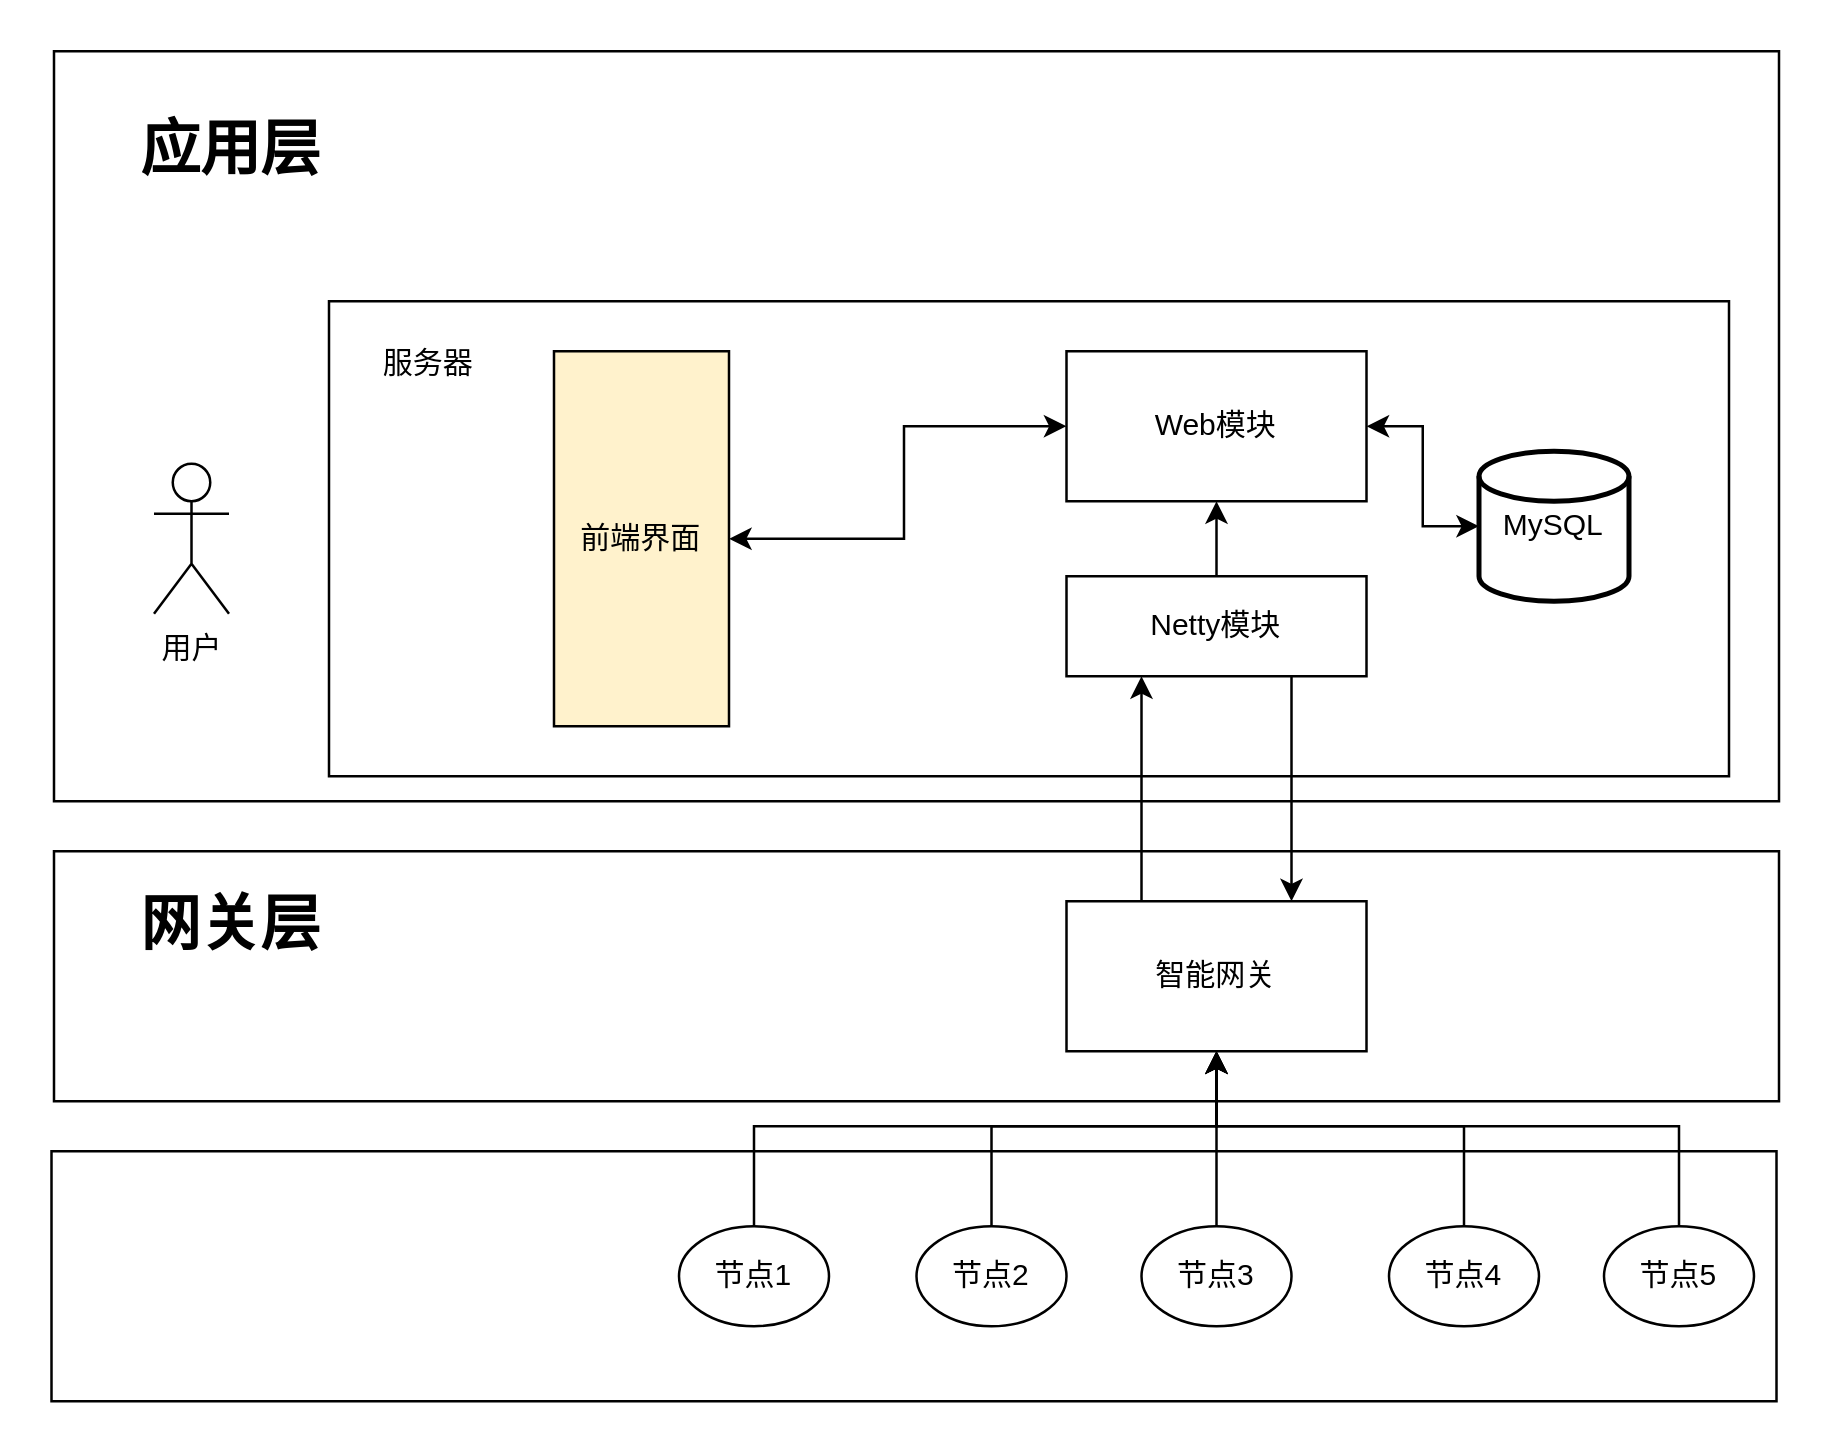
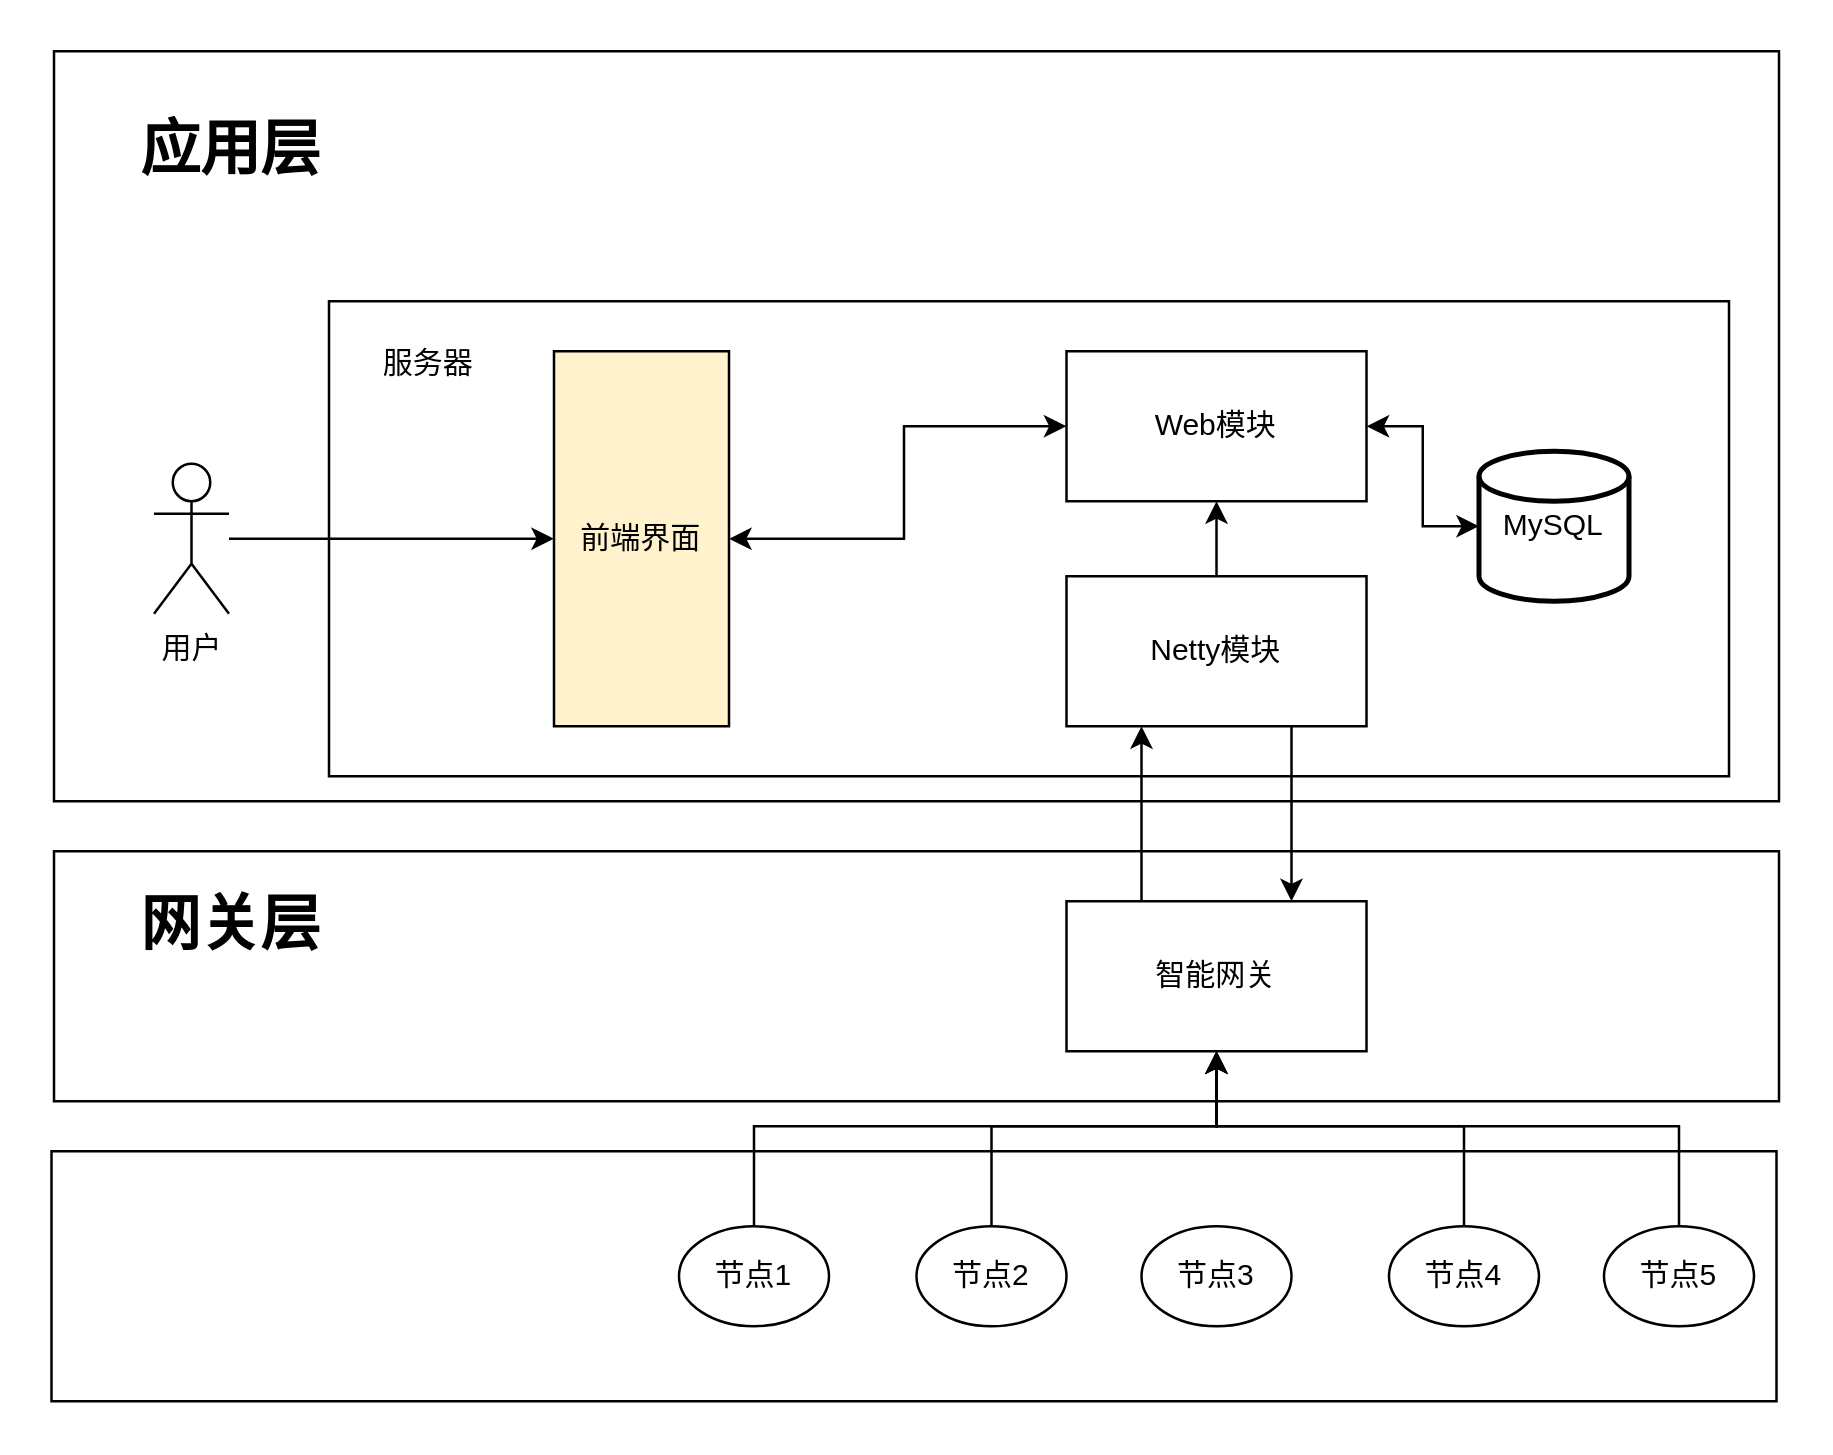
edge "用户" -> "前端界面": added
node "Netty模块": size 300x100 -> 300x150
edge "节点3" -> "智能网关": removed
